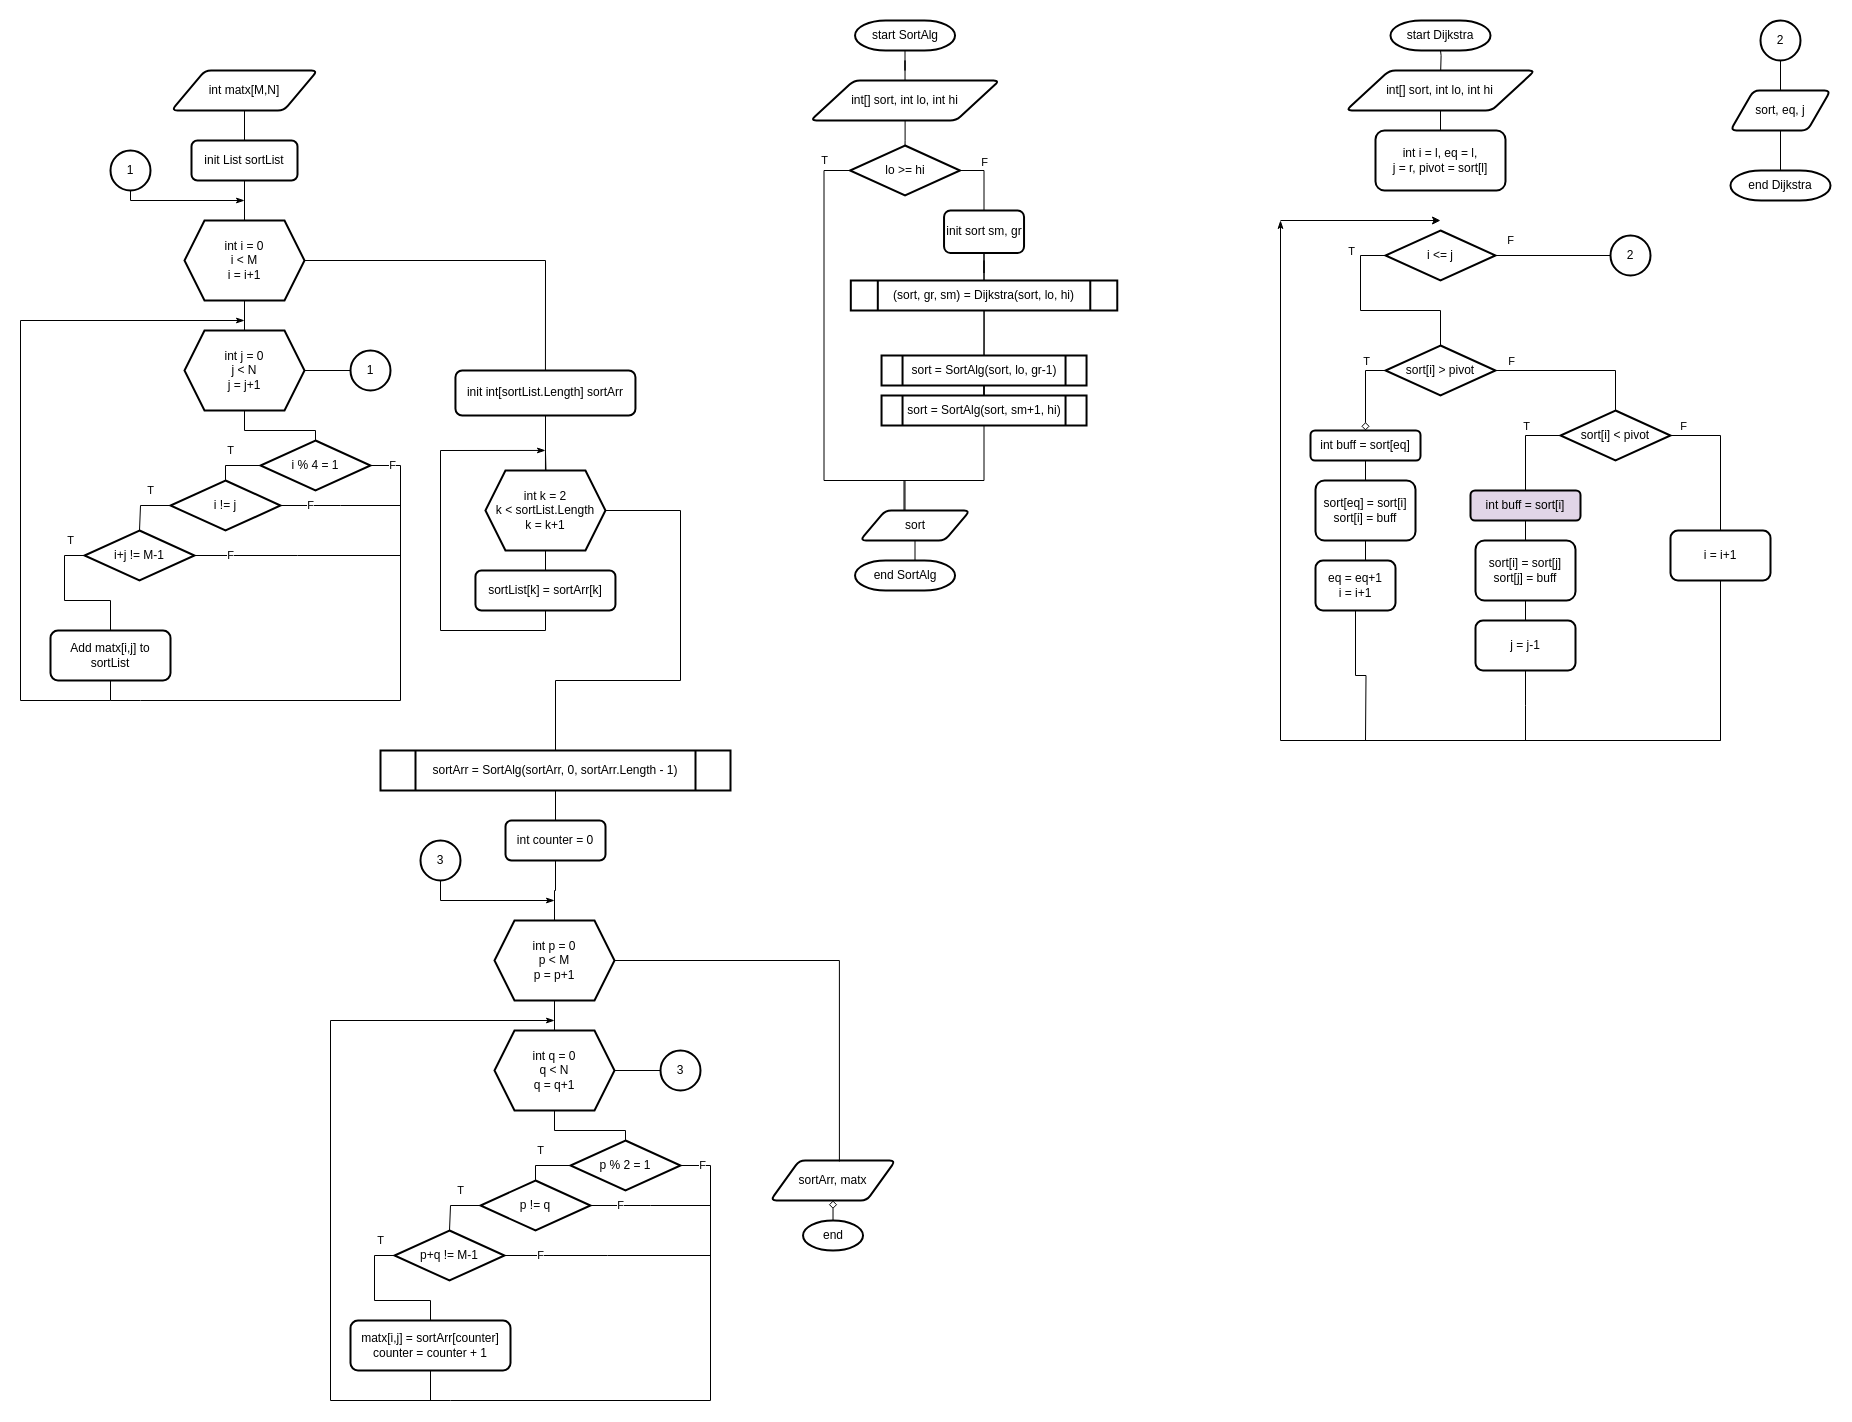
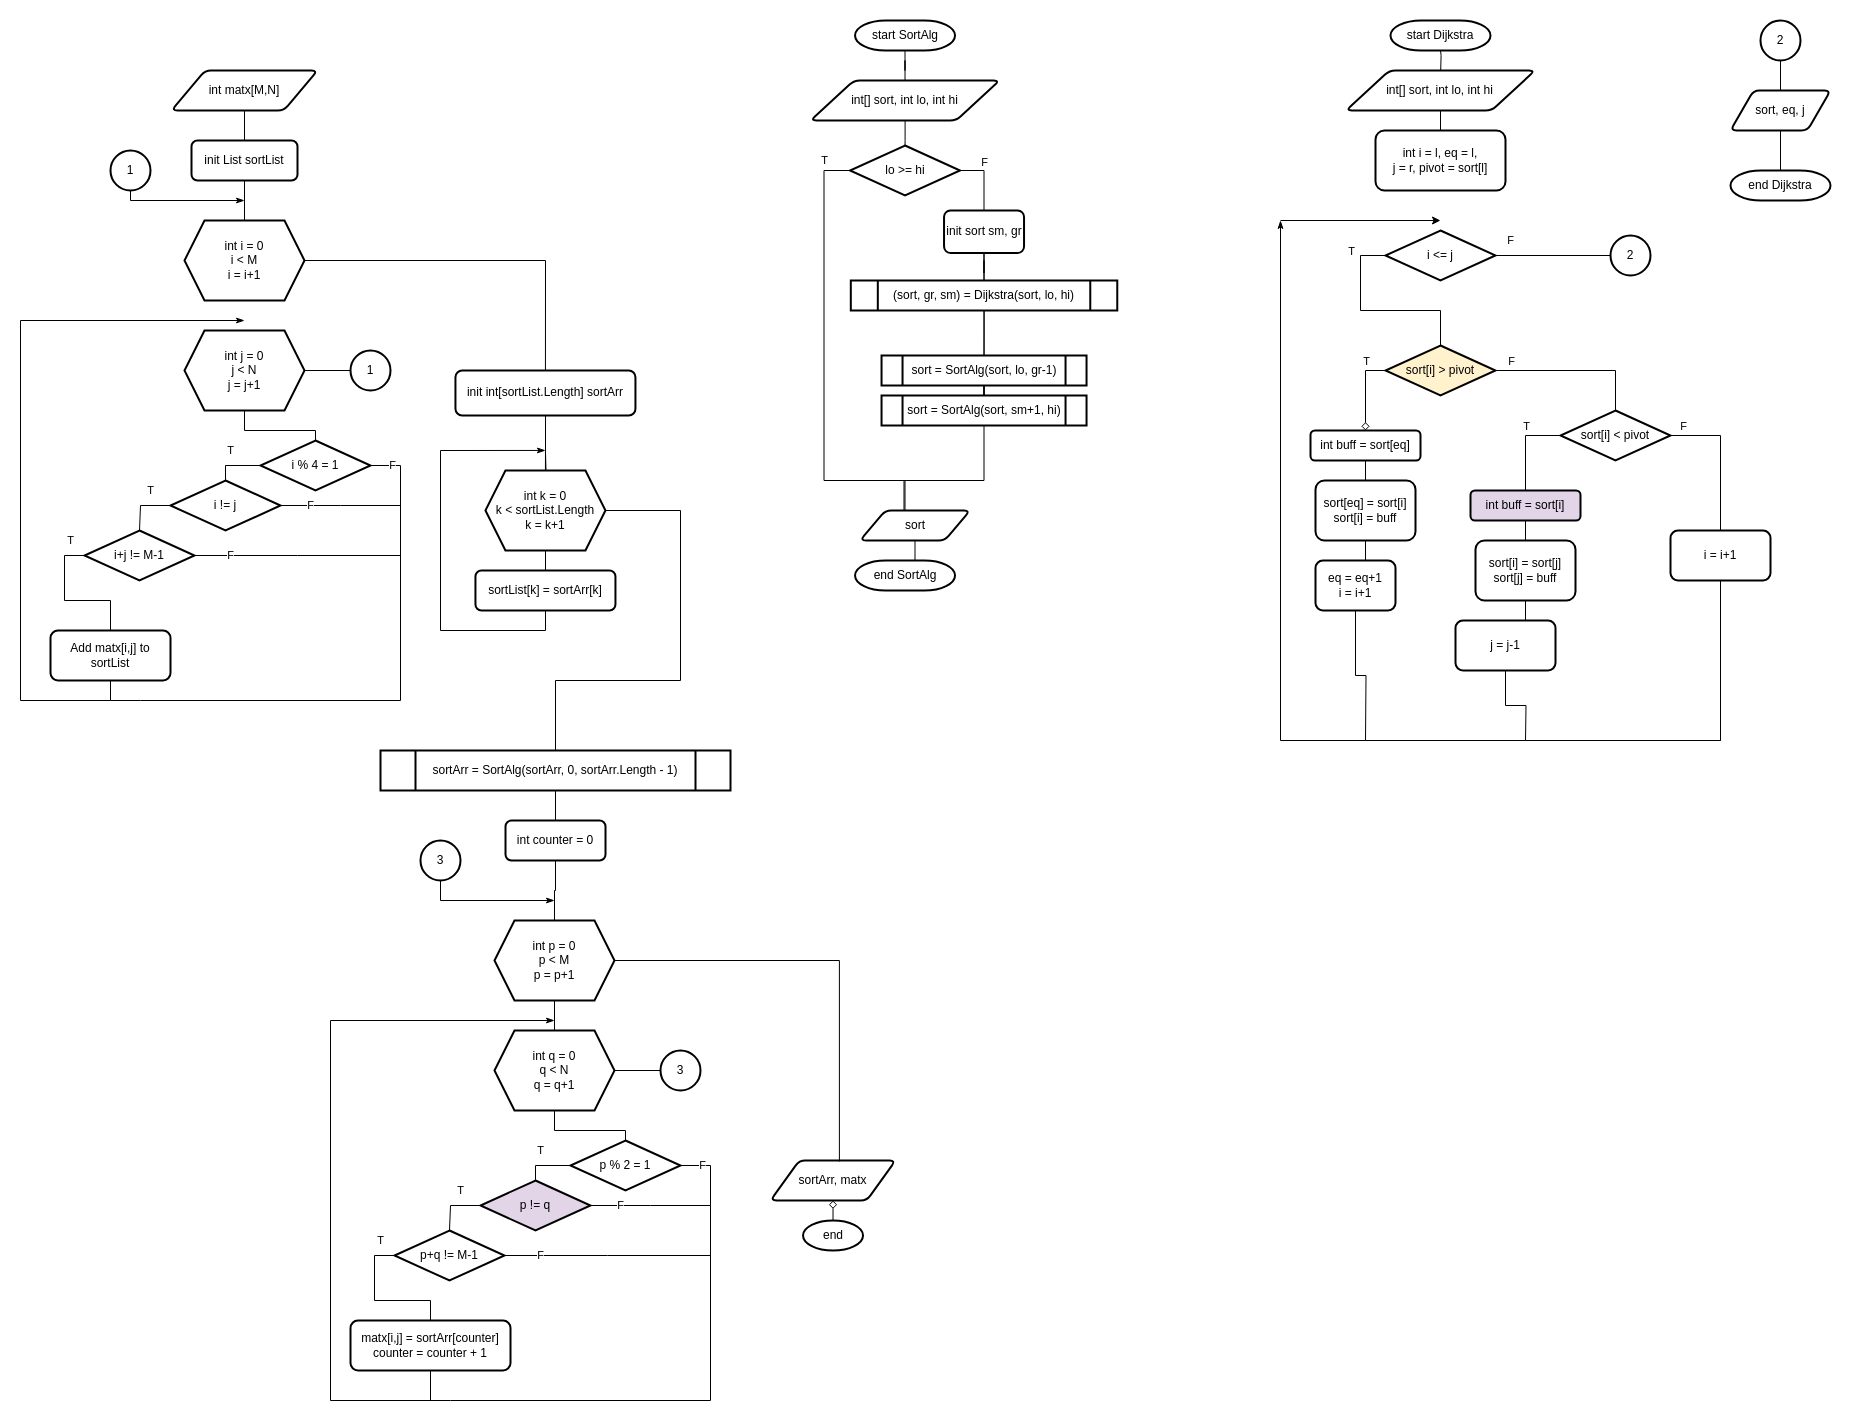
edge "int i = 0 i < M i = i+1" -- "int j = 0 j < N j = j+1": removed
node "sort[i] > pivot": fillcolor #ffffff -> #fff2cc
node "int k = 2 k < sortList.Length k = k+1": label "int k = 2 k < sortList.Length k = k+1" -> "int k = 0 k < sortList.Length k = k+1"
node "j = j-1": moved (1526, 646) -> (1506, 646)
node "p != q": fillcolor #ffffff -> #e1d5e7
